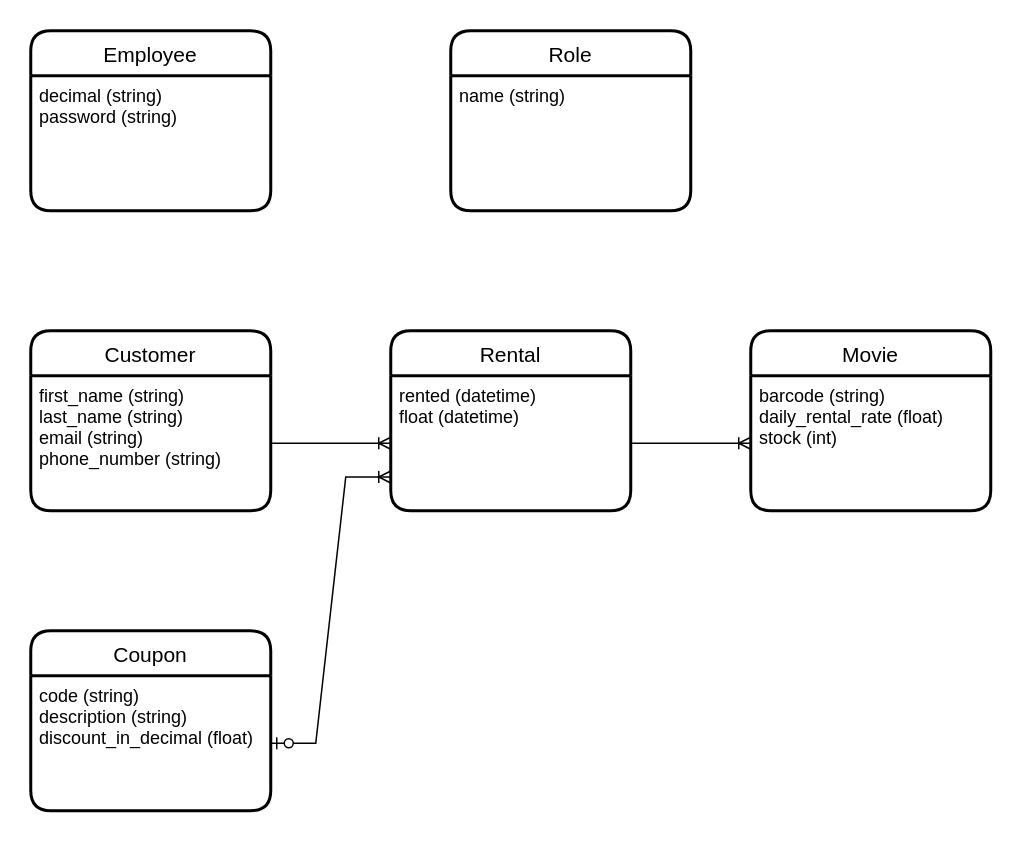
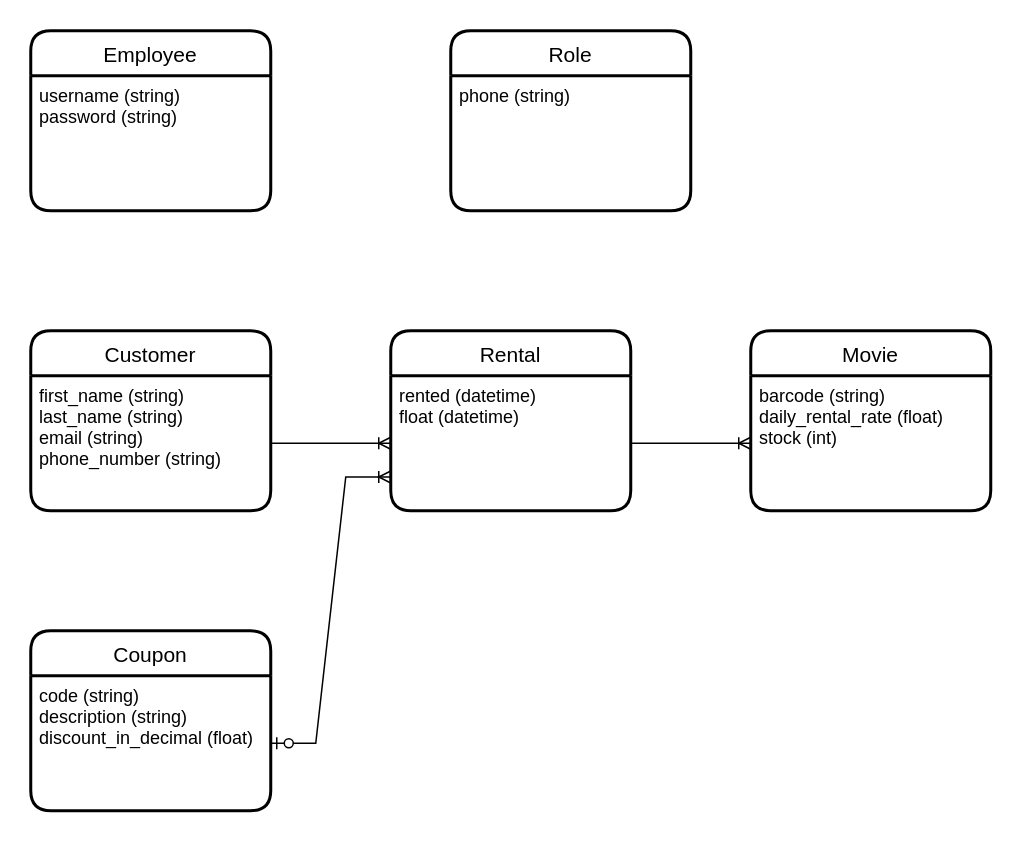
node "decimal (string) password (string)": label "decimal (string) password (string)" -> "username (string) password (string)"
node "name (string)": label "name (string)" -> "phone (string)"
